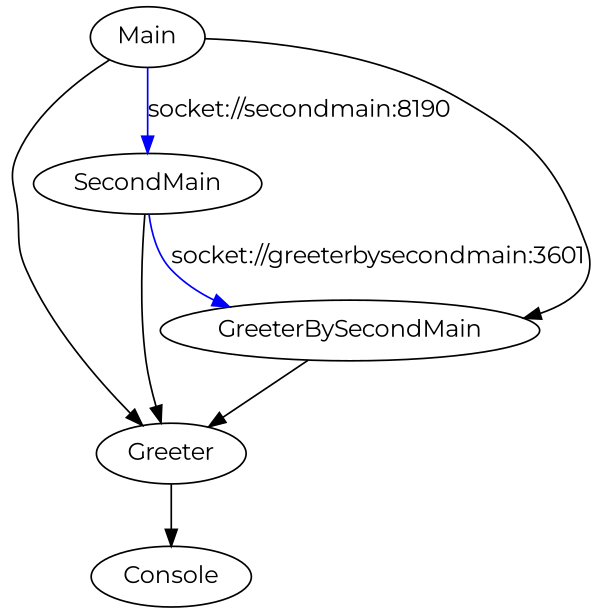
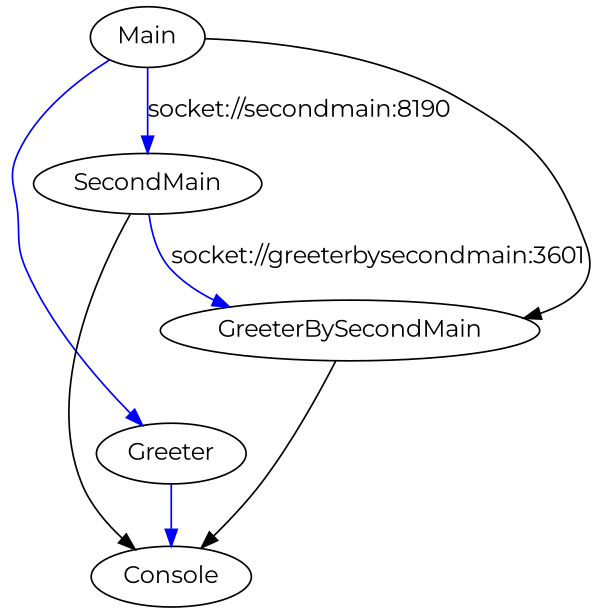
edge "Main" -> "Greeter": color black -> blue
edge "SecondMain" -> "Greeter": now "SecondMain" -> "Console"
edge "GreeterBySecondMain" -> "Greeter": now "GreeterBySecondMain" -> "Console"
edge "Greeter" -> "Console": color black -> blue
